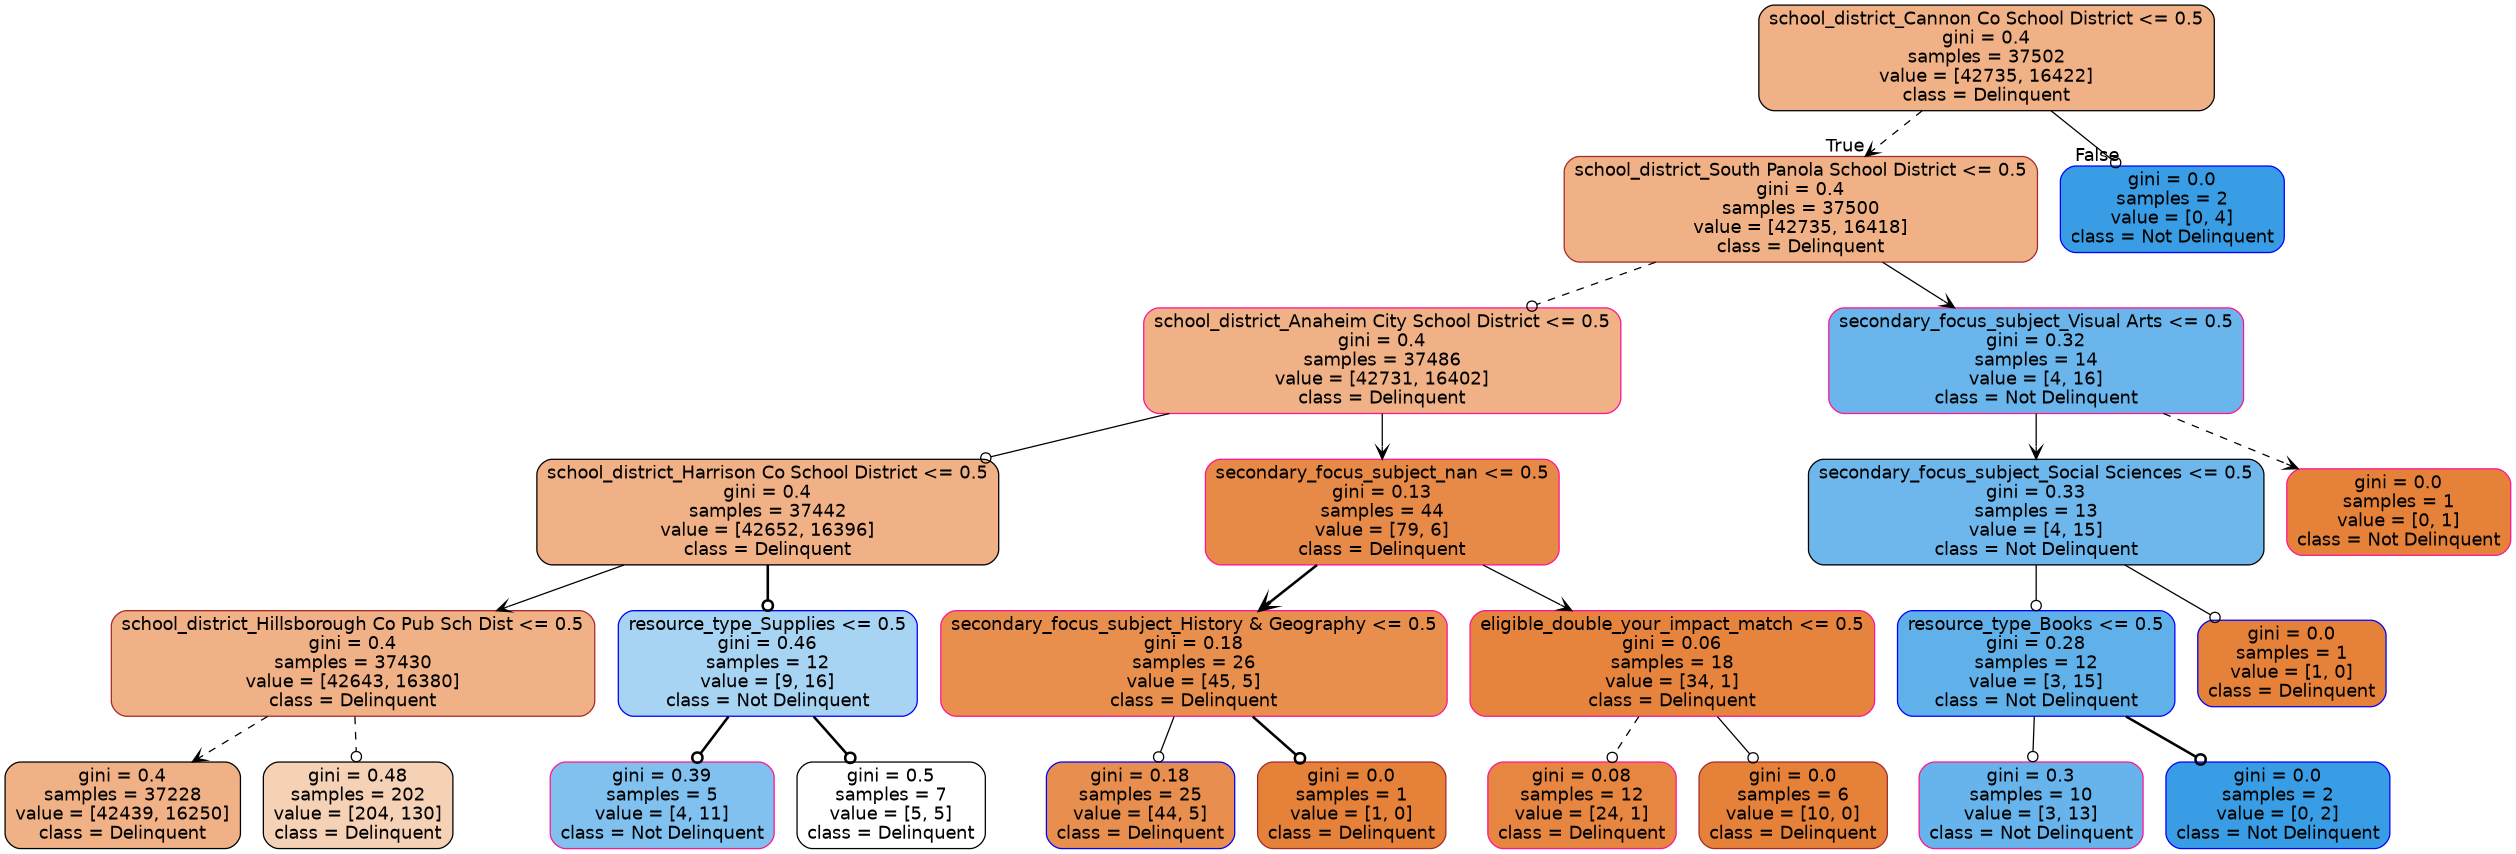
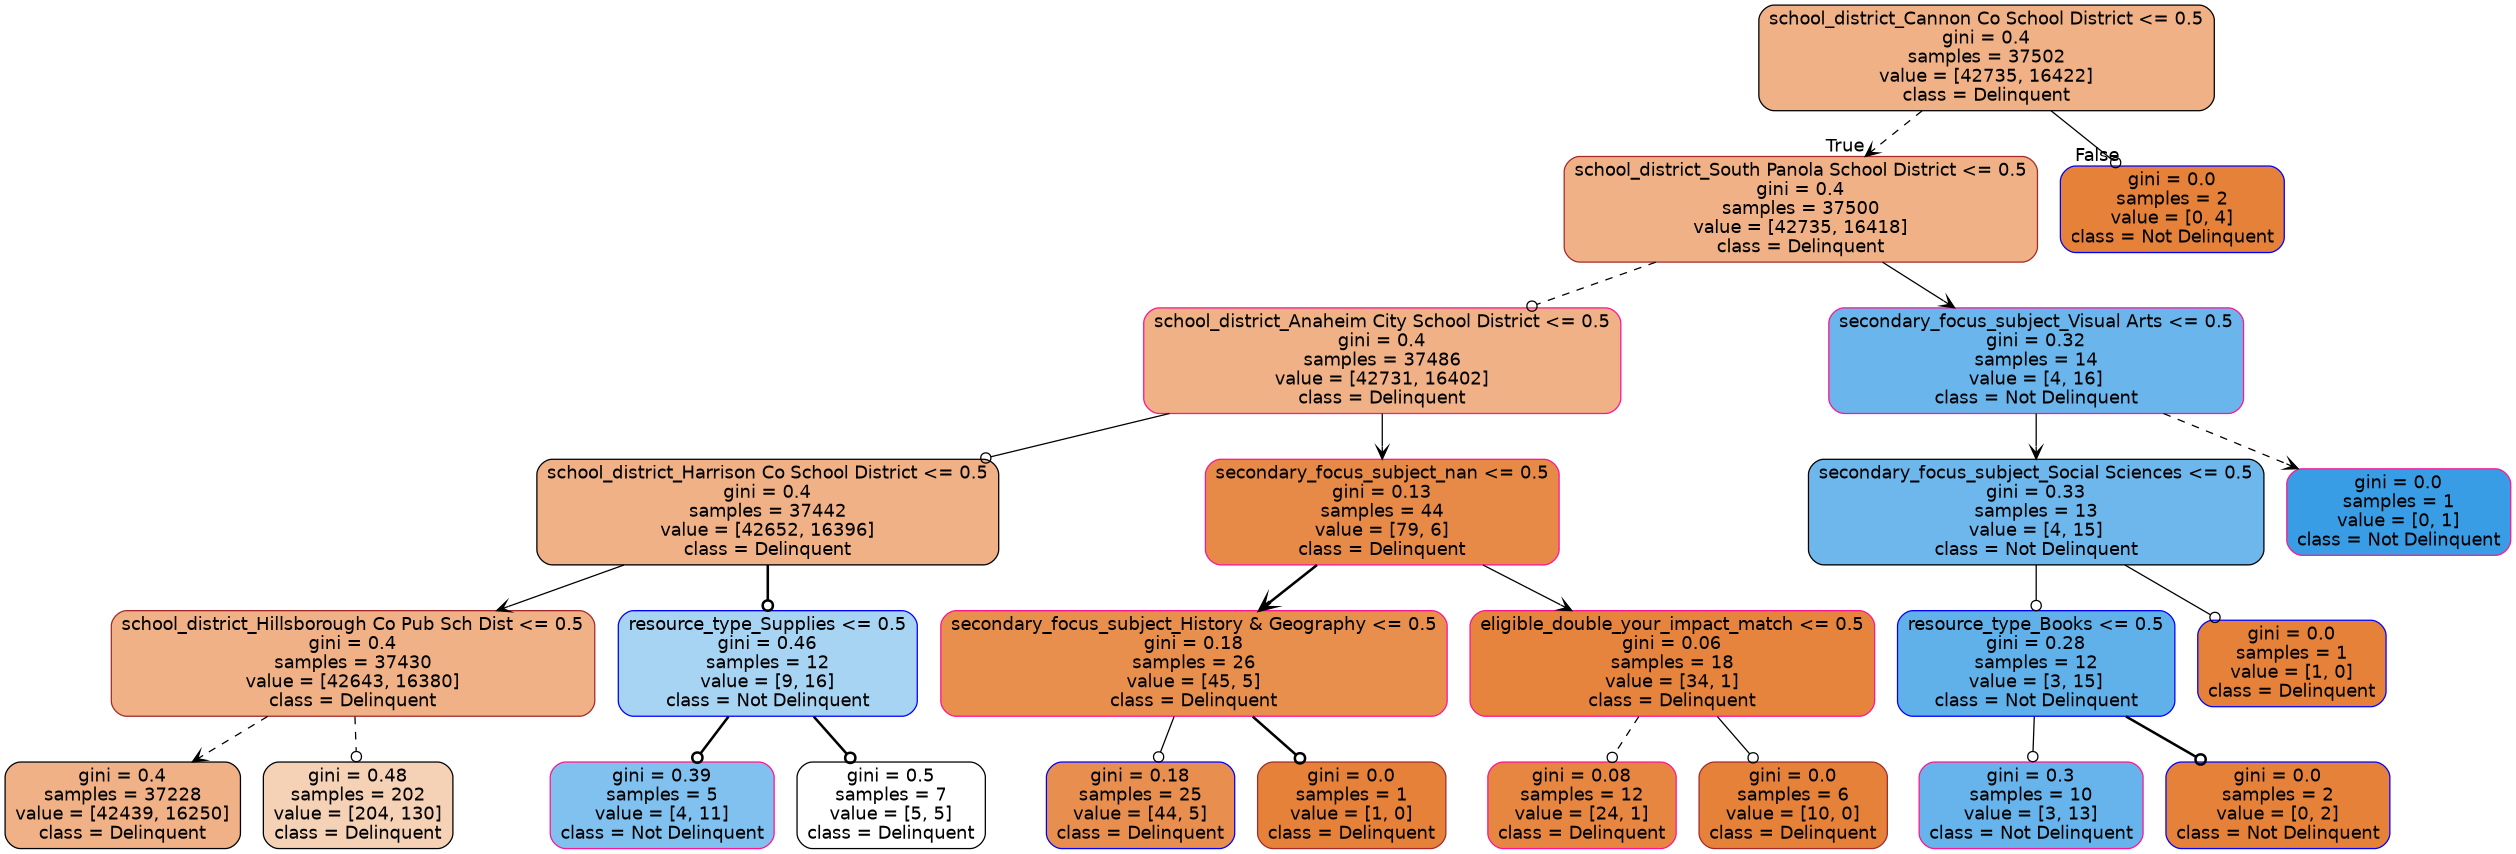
node "gini = 0.0 samples = 2 value = [0, 4] class = Not Delinquent": fillcolor #399de5ff -> #e58139ff
node "gini = 0.0 samples = 1 value = [0, 1] class = Not Delinquent": fillcolor #e58139ff -> #399de5ff
node "gini = 0.0 samples = 2 value = [0, 2] class = Not Delinquent": fillcolor #399de5ff -> #e58139ff
